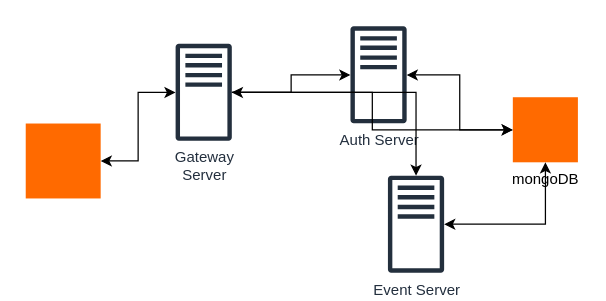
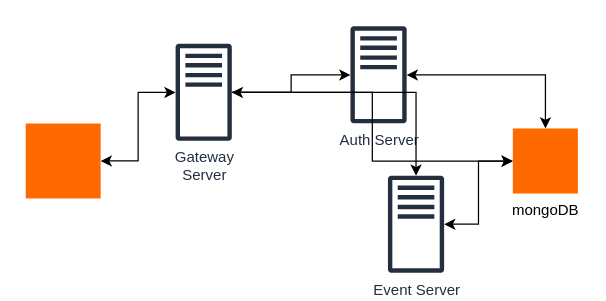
node "mongoDB": moved (546, 130) -> (546, 161)
